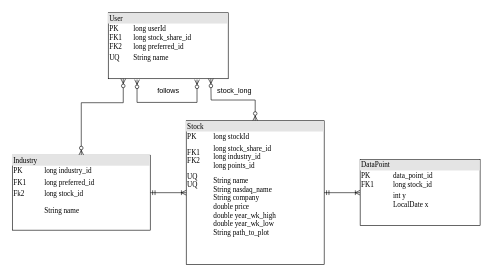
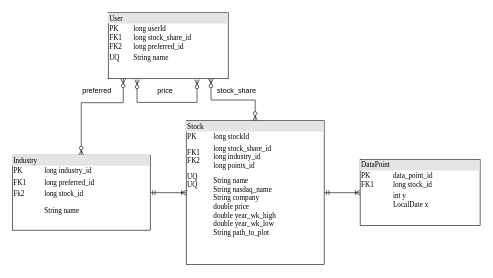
node "preferred": added
node "follows": label "follows" -> "price"
node "stock_long": label "stock_long" -> "stock_share"
